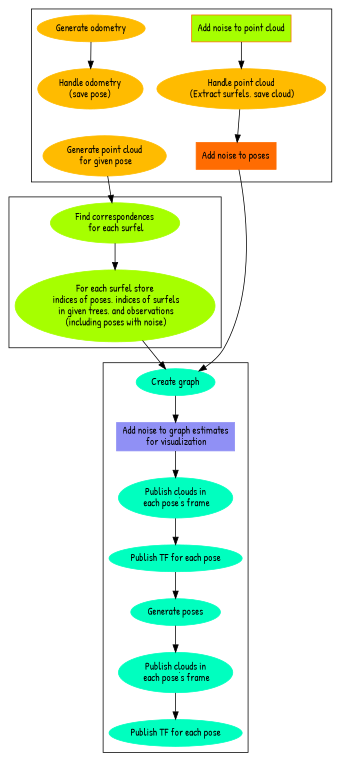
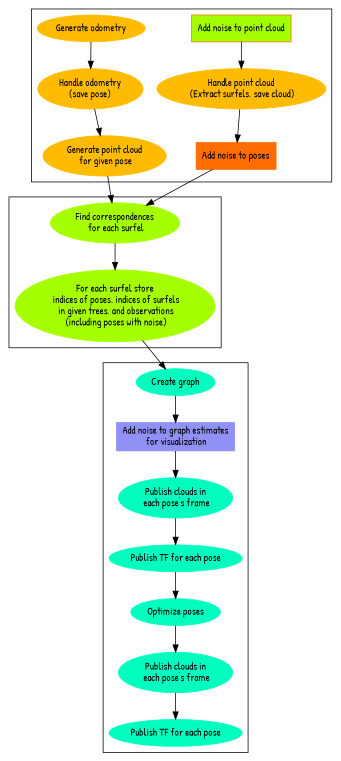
edge "Handle odometry (save pose)" -> "Generate point cloud for given pose": added
edge "Add noise to poses" -> "Create graph": now "Add noise to poses" -> "Find correspondences for each surfel"
node "Generate poses": label "Generate poses" -> "Optimize poses"
